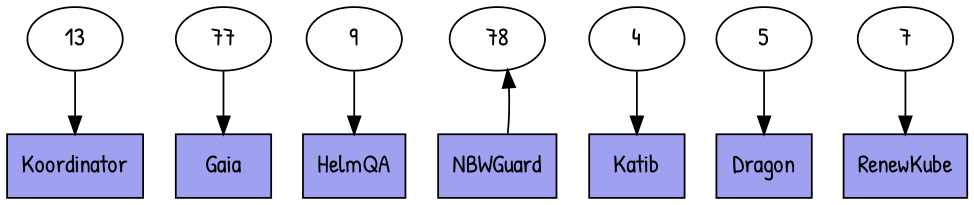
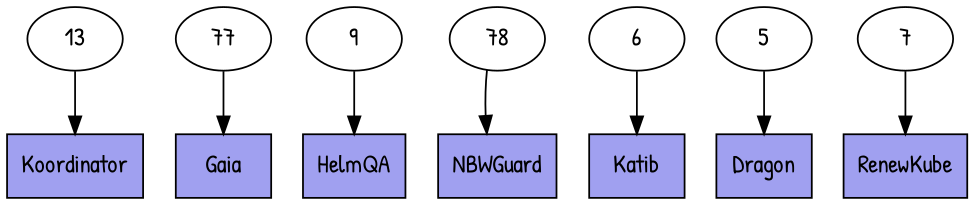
node "4": label "4" -> "6"
edge "NBWGuard" -> "78": reversed
